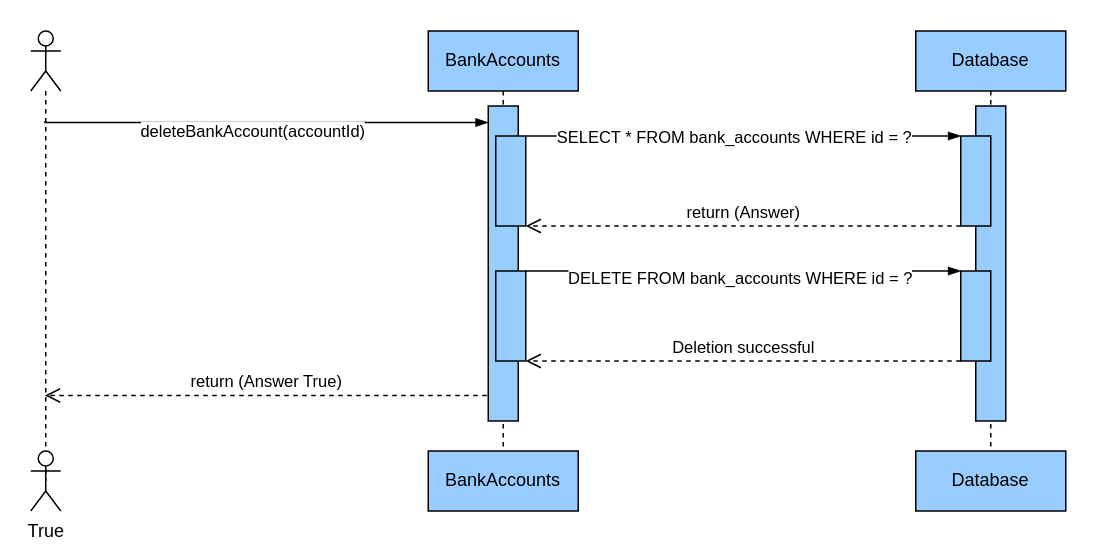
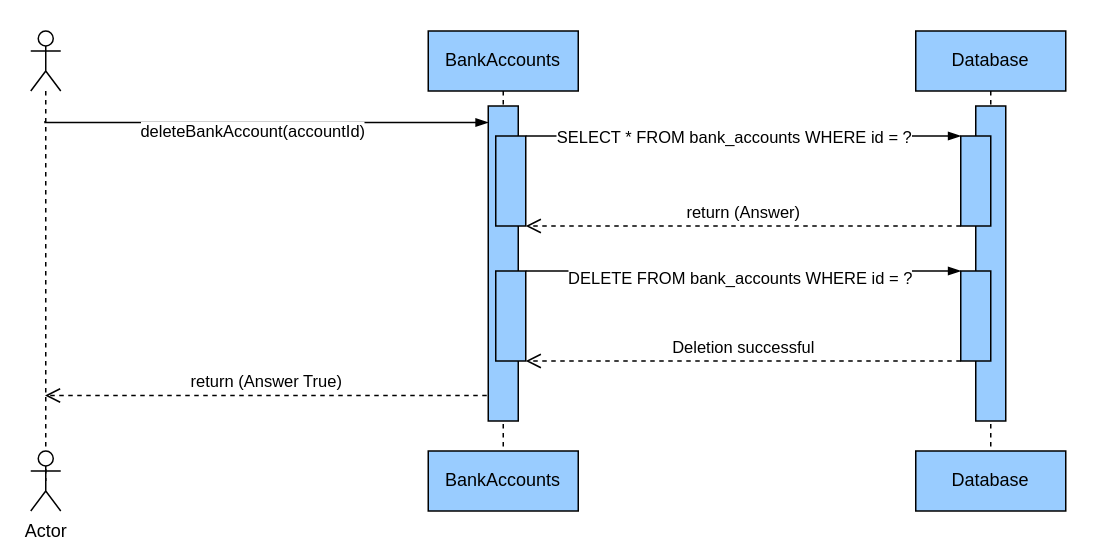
node "True": label "True" -> "Actor"
